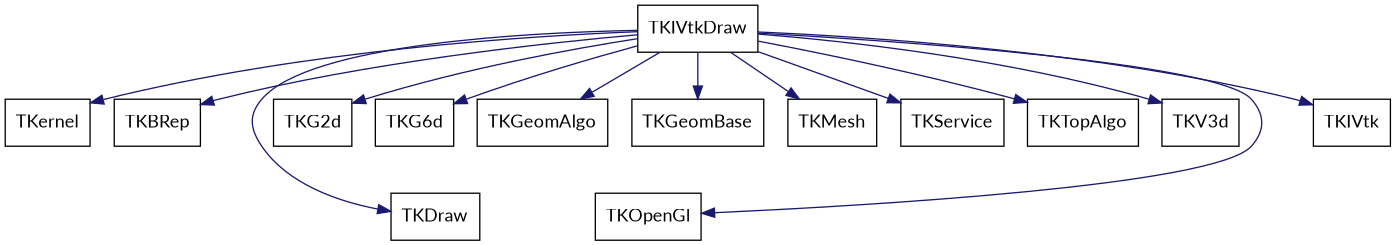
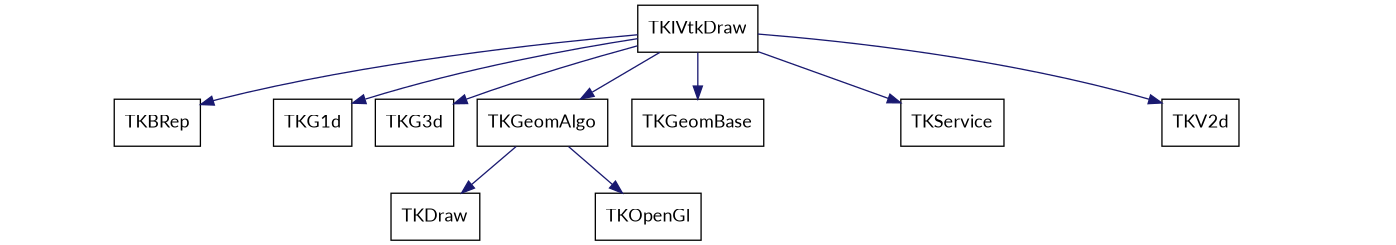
edge "TKIVtkDraw" -> "TKDraw": now "TKGeomAlgo" -> "TKDraw"
node "TKernel": removed
node "TKG2d": label "TKG2d" -> "TKG1d"
node "TKG6d": label "TKG6d" -> "TKG3d"
node "TKMesh": removed
node "TKTopAlgo": removed
node "TKV3d": label "TKV3d" -> "TKV2d"
node "TKIVtk": removed
edge "TKIVtkDraw" -> "TKOpenGl": now "TKGeomAlgo" -> "TKOpenGl"
